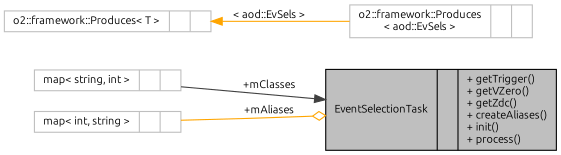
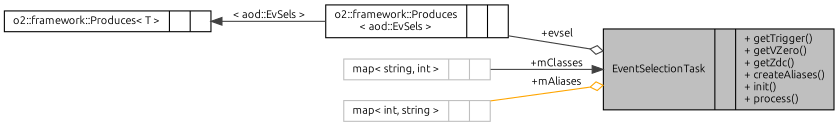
node "o2::framework::Produces< T >": color grey75 -> black
edge "o2::framework::Produces" -> "o2::framework::Produces< T >": color orange -> grey25
node "o2::framework::Produces": color grey75 -> black
edge "o2::framework::Produces" -> "EventSelectionTask": added, label "+evsel"
